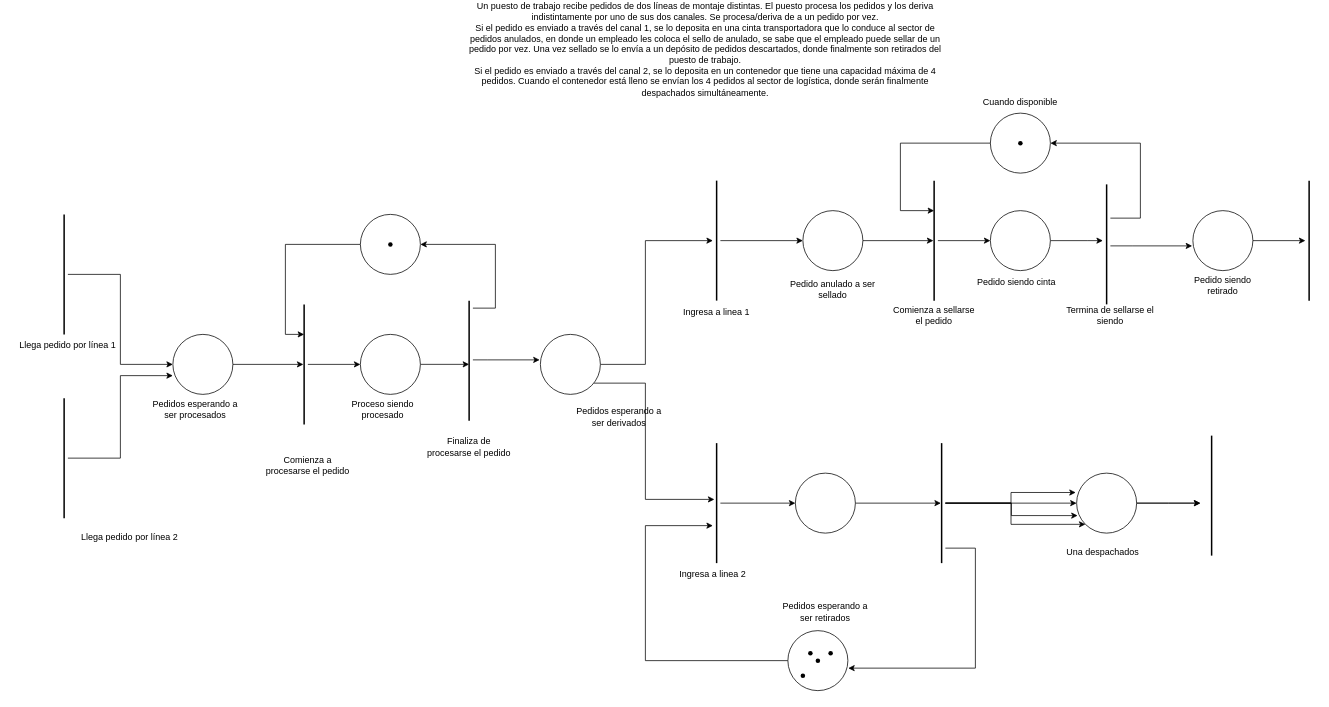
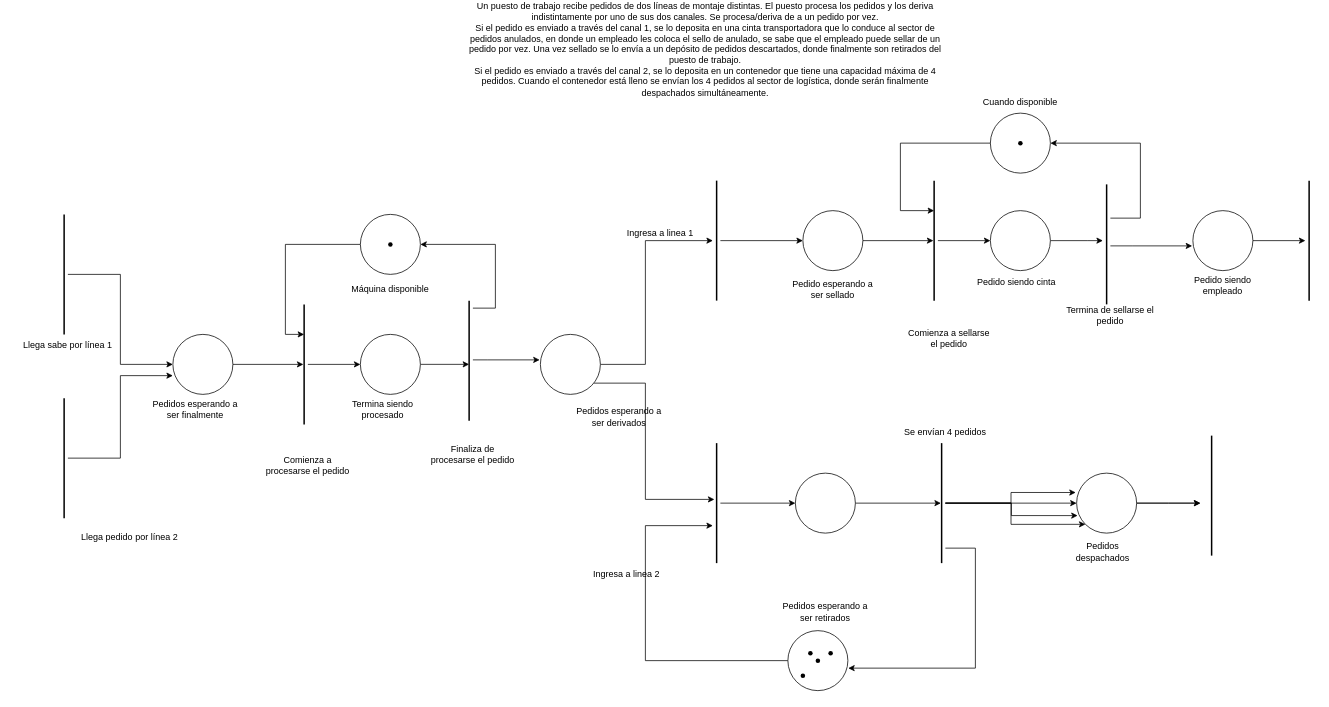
node "Pedido siendo retirado": label "Pedido siendo retirado" -> "Pedido siendo empleado"
node "Máquina disponible": added
node "Pedido anulado a ser sellado": label "Pedido anulado a ser sellado" -> "Pedido esperando a ser sellado"
node "Ingresa a linea 1": moved (717, 312) -> (660, 233)
node "Comienza a sellarse el pedido": moved (934, 315) -> (949, 338)
node "Termina de sellarse el siendo": label "Termina de sellarse el siendo" -> "Termina de sellarse el pedido"
node "Llega pedido por línea 1": label "Llega pedido por línea 1" -> "Llega sabe por línea 1"
node "Pedidos esperando a ser procesados": label "Pedidos esperando a ser procesados" -> "Pedidos esperando a ser finalmente"
node "Proceso siendo procesado": label "Proceso siendo procesado" -> "Termina siendo procesado"
node "Se envían 4 pedidos": added
node "Finaliza de procesarse el pedido": moved (469, 447) -> (473, 454)
node "Una despachados": label "Una despachados" -> "Pedidos despachados"
node "Ingresa a linea 2": moved (713, 574) -> (627, 574)
